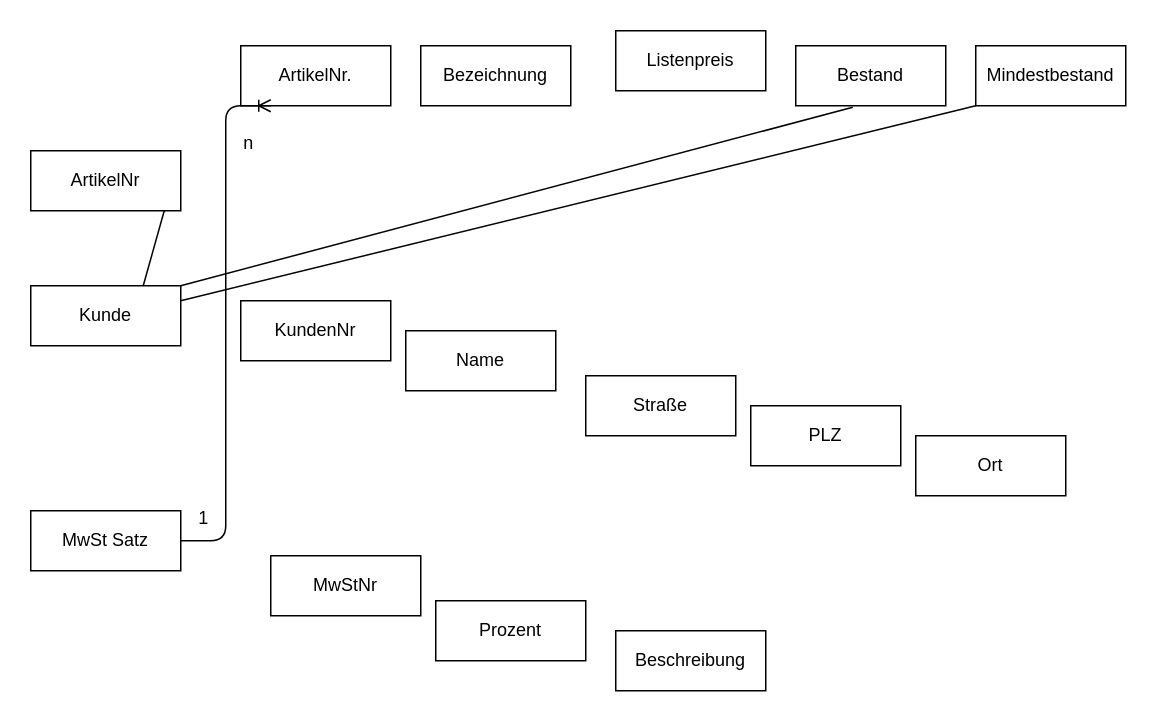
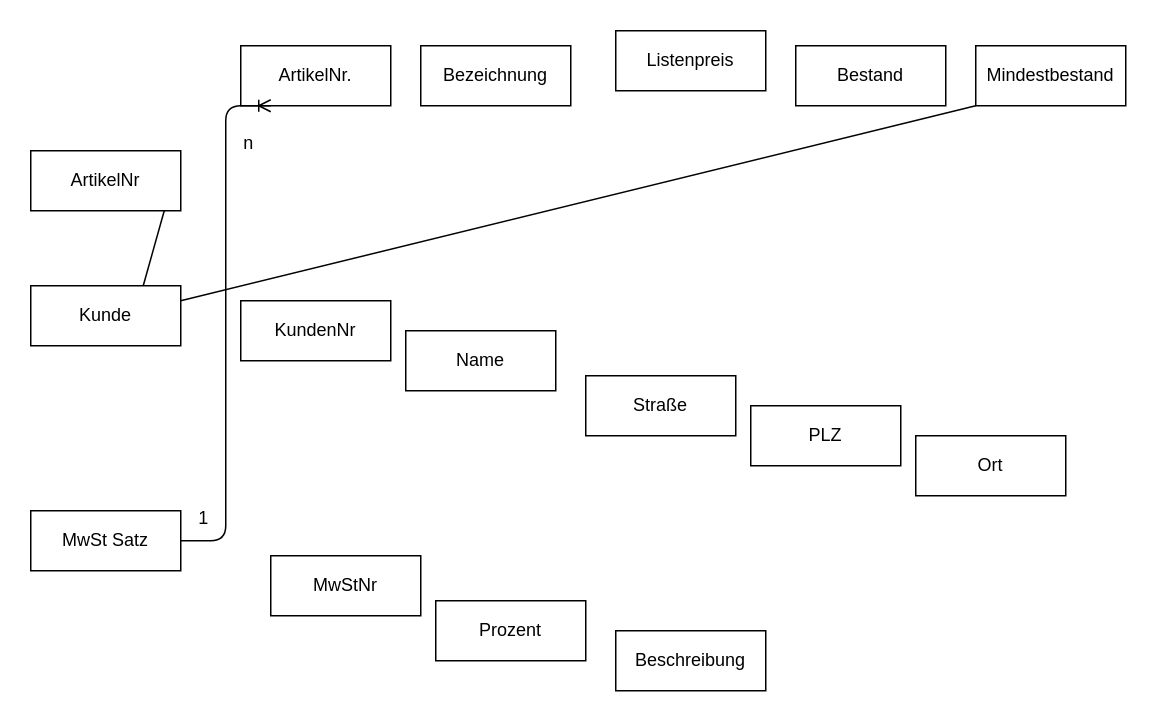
edge "Bestand" -- "Kunde": removed
